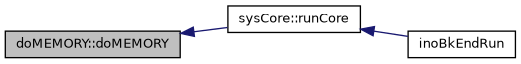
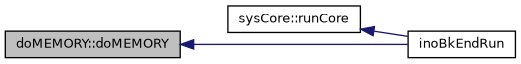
edge "sysCore::runCore" -> "doMEMORY::doMEMORY": now "inoBkEndRun" -> "doMEMORY::doMEMORY"
